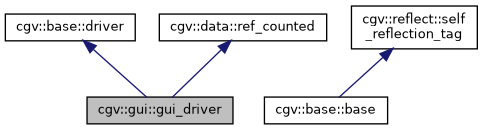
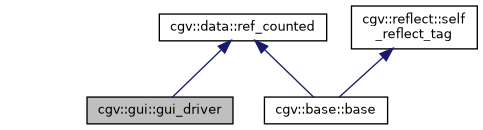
node "cgv::base::driver": removed
node "cgv::reflect::self _reflection_tag": label "cgv::reflect::self _reflection_tag" -> "cgv::reflect::self _reflect_tag"
edge "cgv::base::base" -> "cgv::data::ref_counted": added
